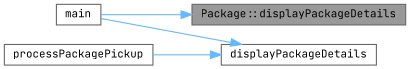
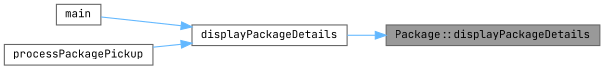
edge "main" -> "Package::displayPackageDetails": now "displayPackageDetails" -> "Package::displayPackageDetails"
